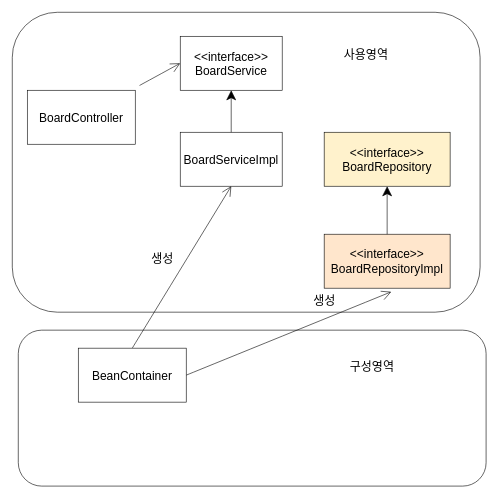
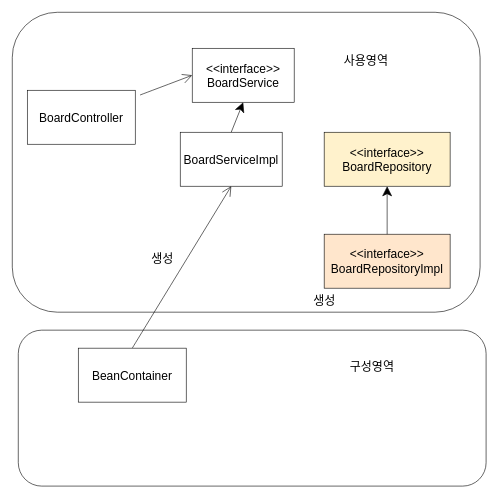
node "사용영역": moved (366, 54) -> (366, 60)
node "<<interface>> BoardService": moved (231, 63) -> (243, 75)
edge "BeanContainer" -> "<<interface>> BoardRepositoryImpl": removed
